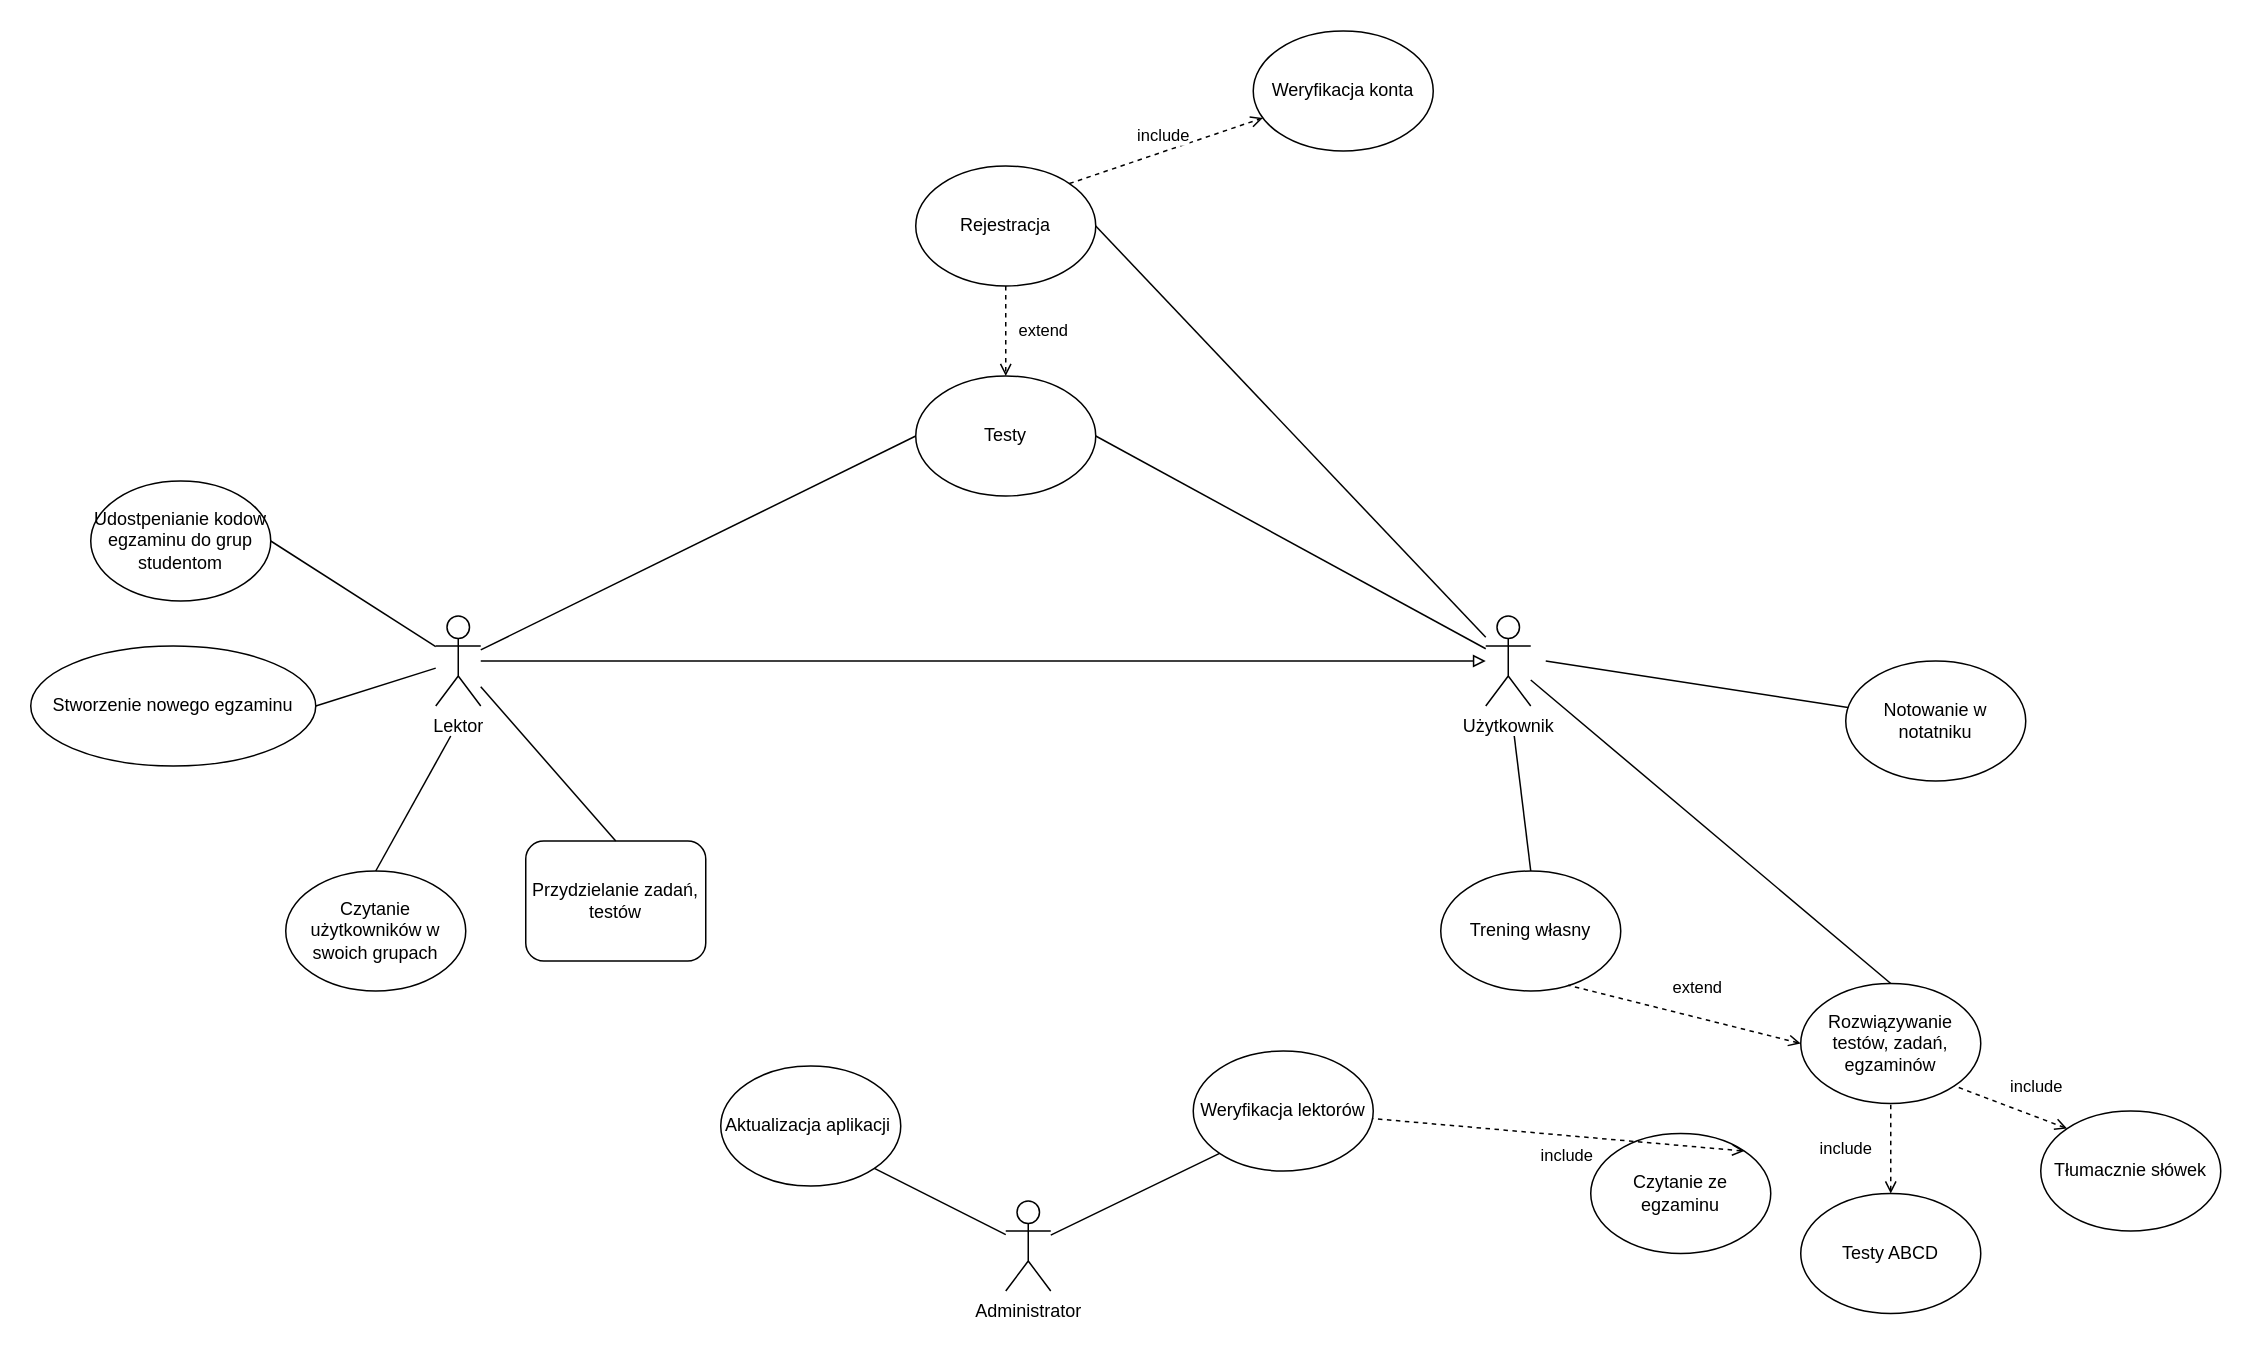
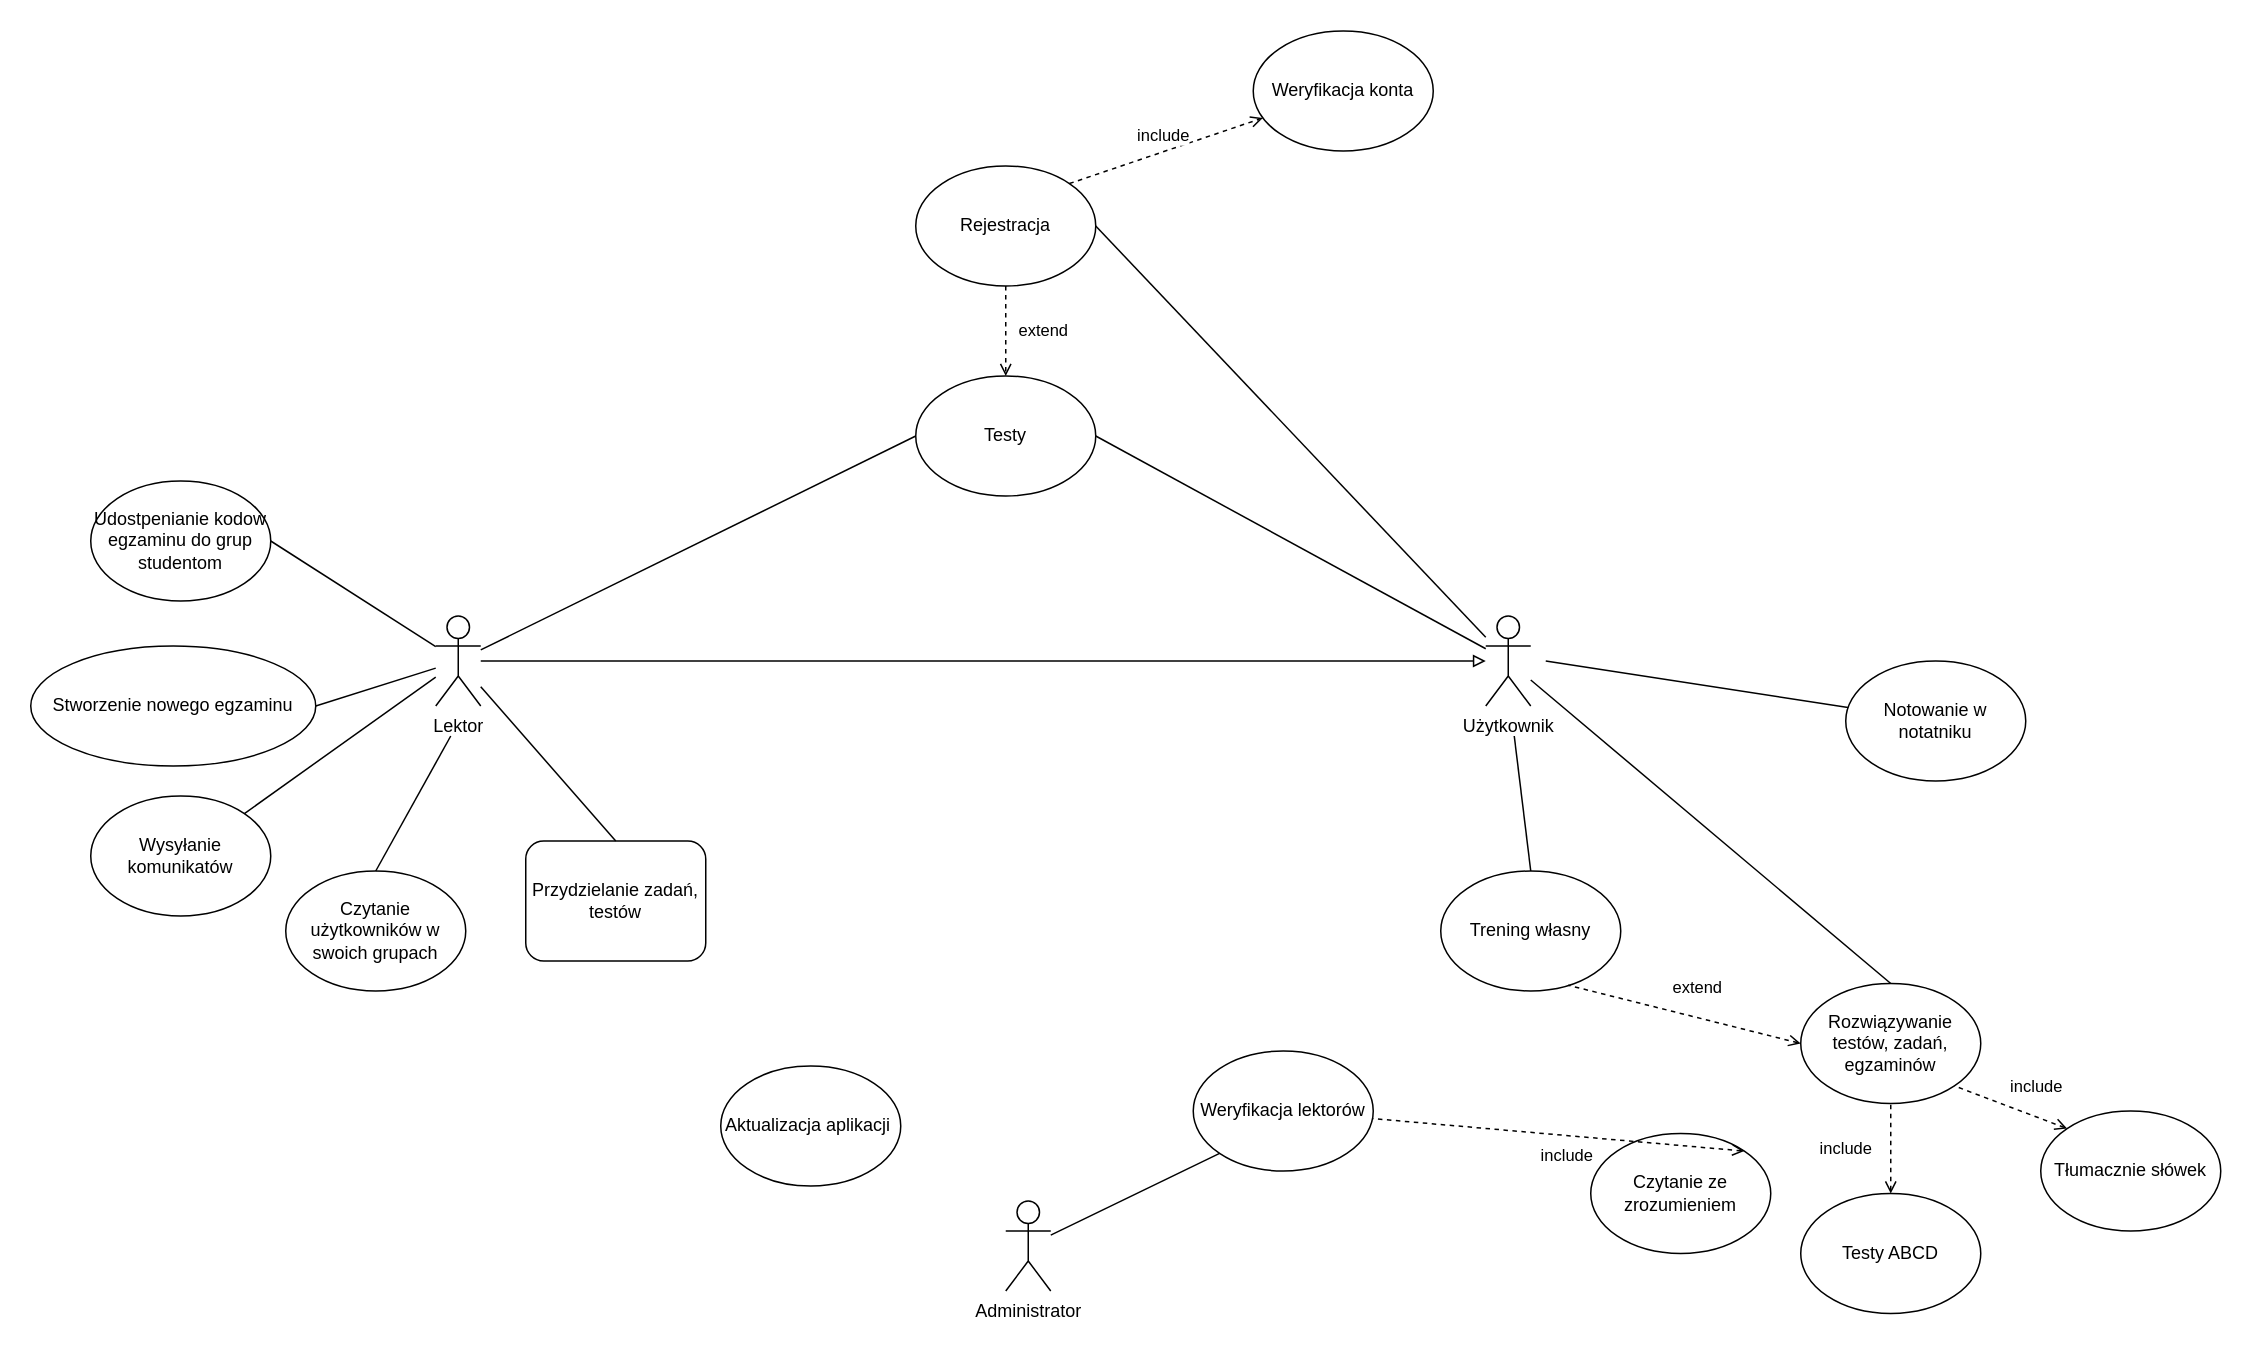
edge "Lektor" -- "Wysyłanie komunikatów": added
node "Wysyłanie komunikatów": added
node "Czytanie ze egzaminu": label "Czytanie ze egzaminu" -> "Czytanie ze zrozumieniem"
edge "Aktualizacja aplikacji" -- "Administrator": removed
